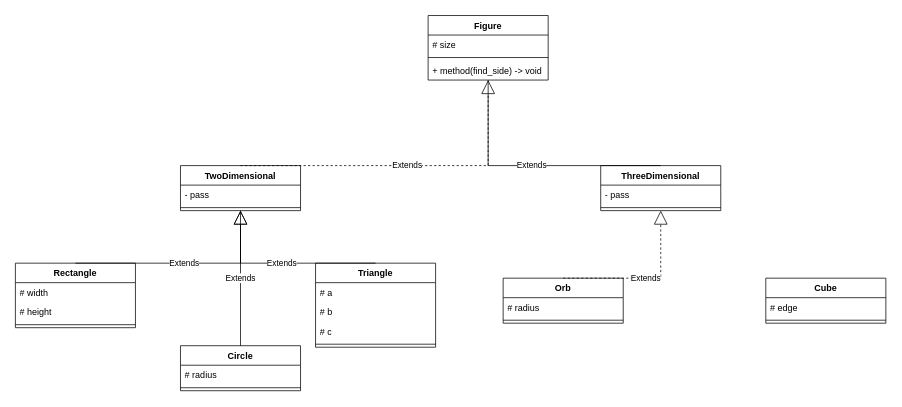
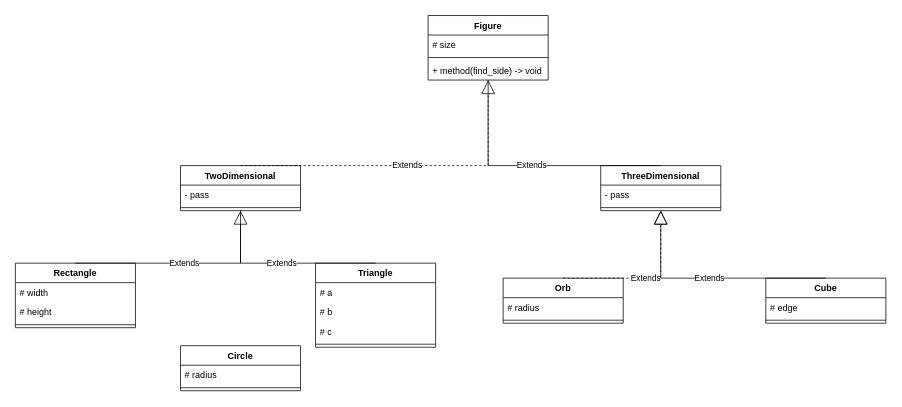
edge "Cube" -> "ThreeDimensional": added, label "Extends"
edge "Circle" -> "TwoDimensional": removed, label "Extends"
